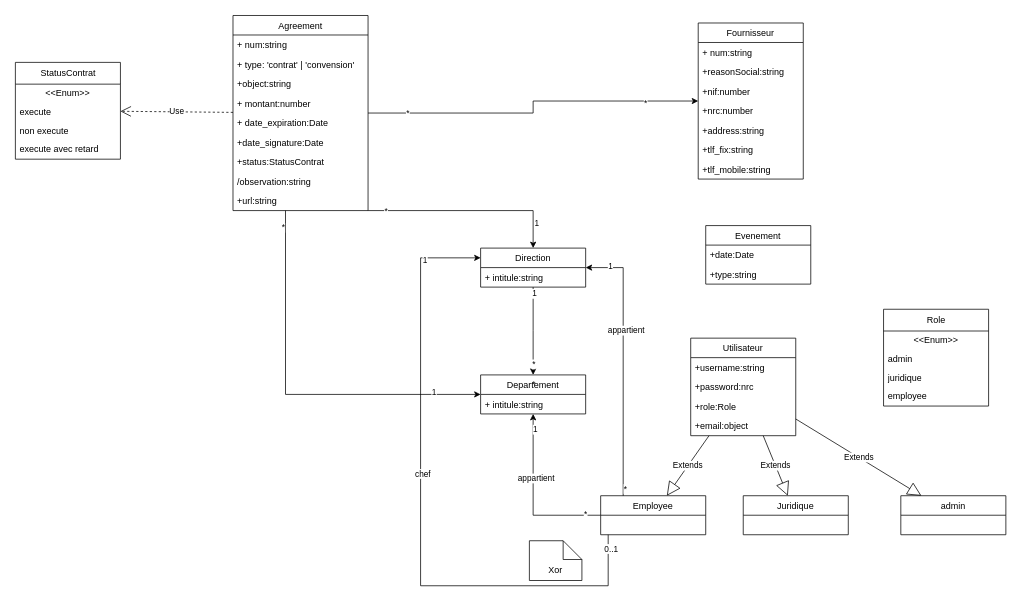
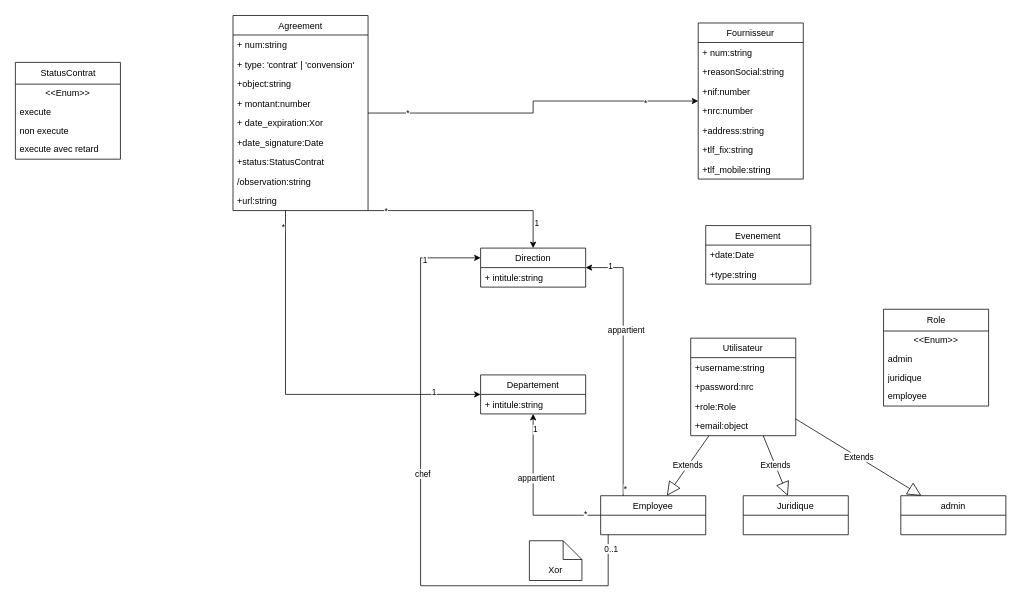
edge "Agreement" -> "StatusContrat": removed, label "Use"
node "+ date_expiration:Date": label "+ date_expiration:Date" -> "+ date_expiration:Xor"
edge "Direction" -> "Departement": removed, labels "1", "*", "*"
